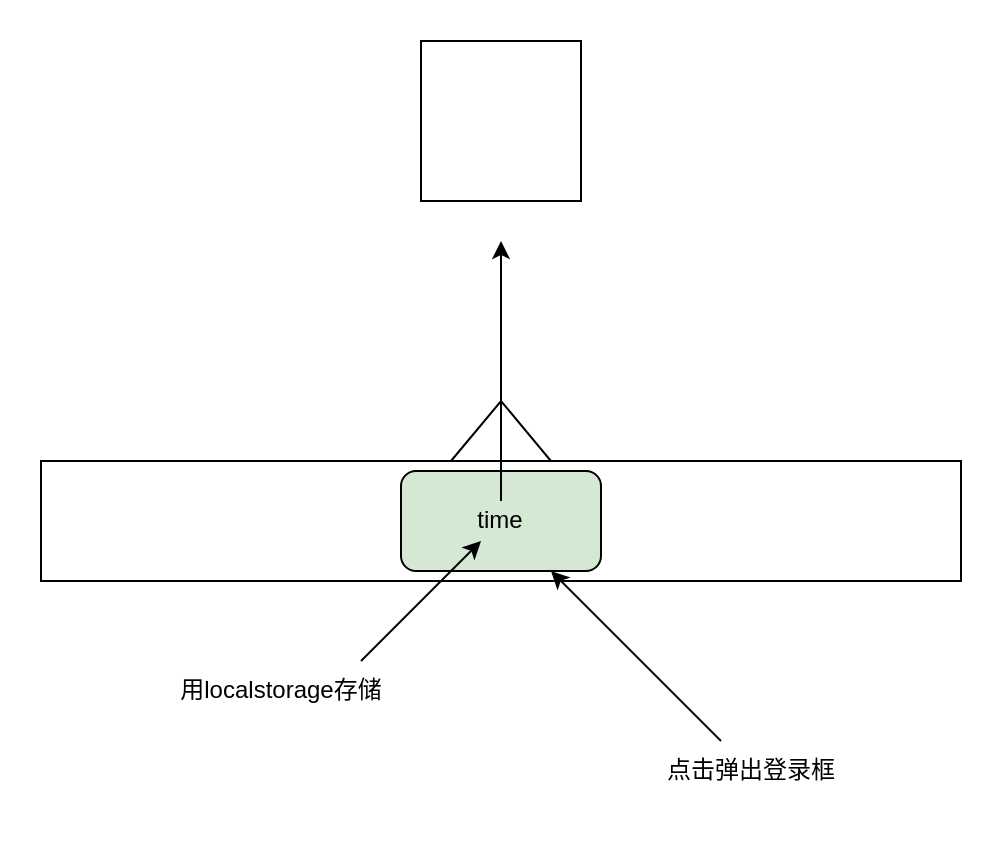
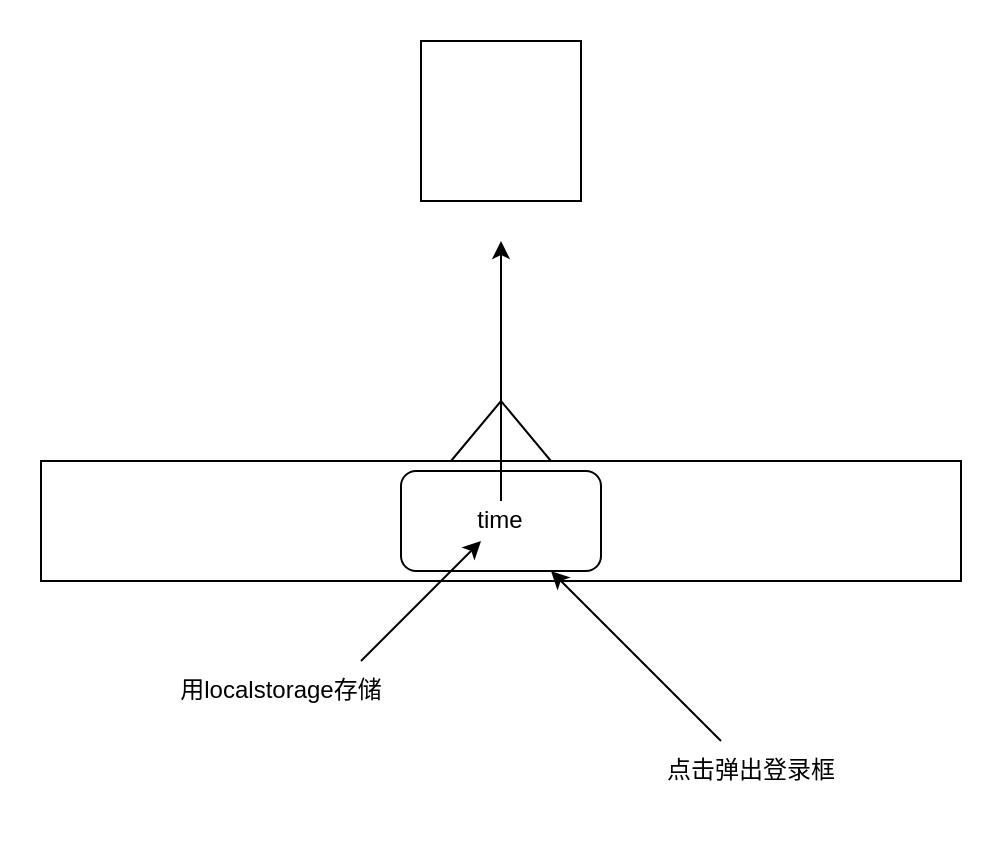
node "time": fillcolor #d5e8d4 -> #ffffff
